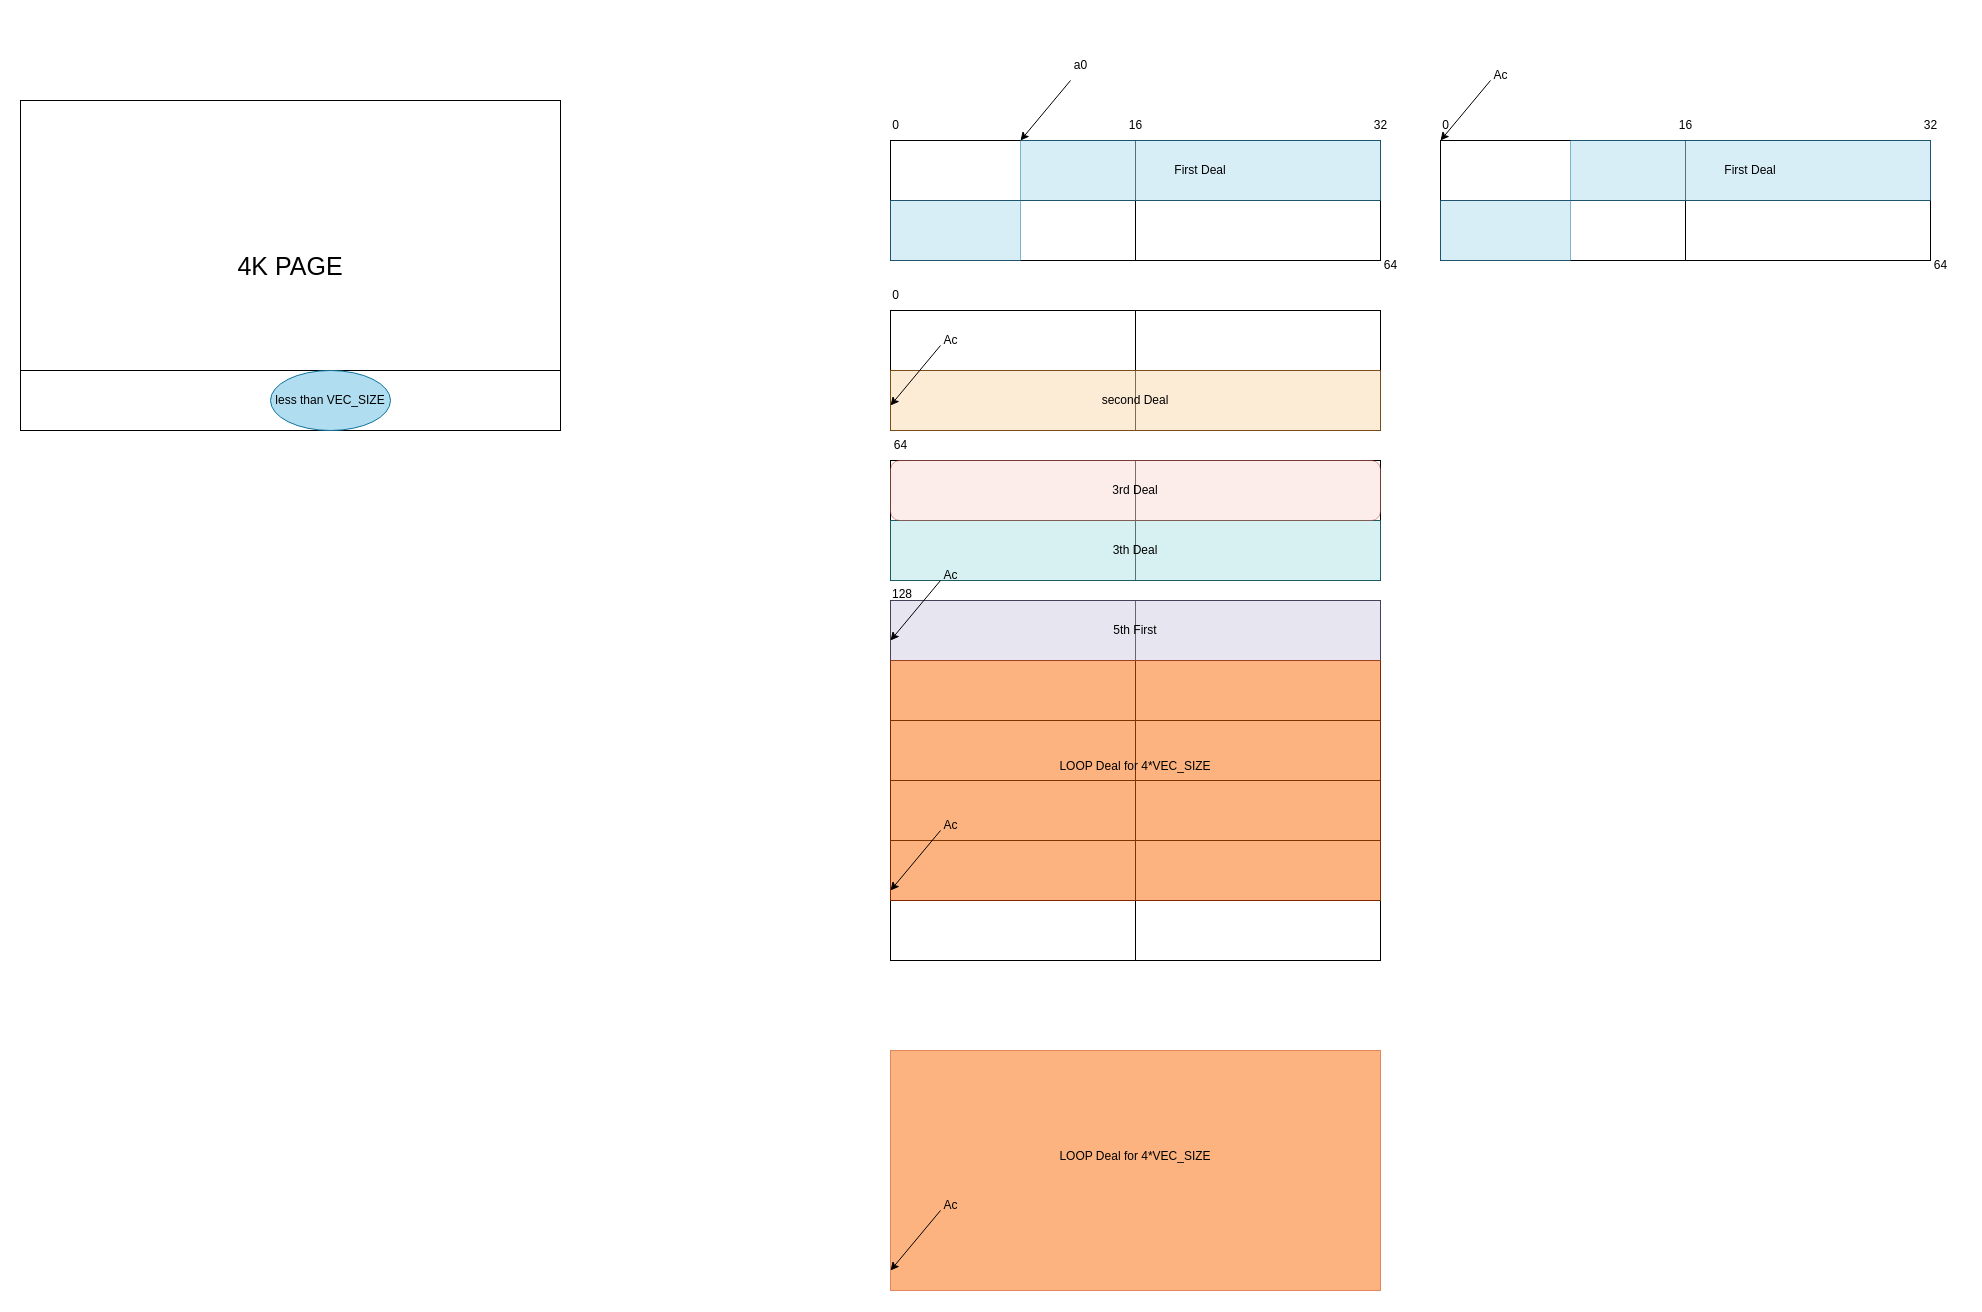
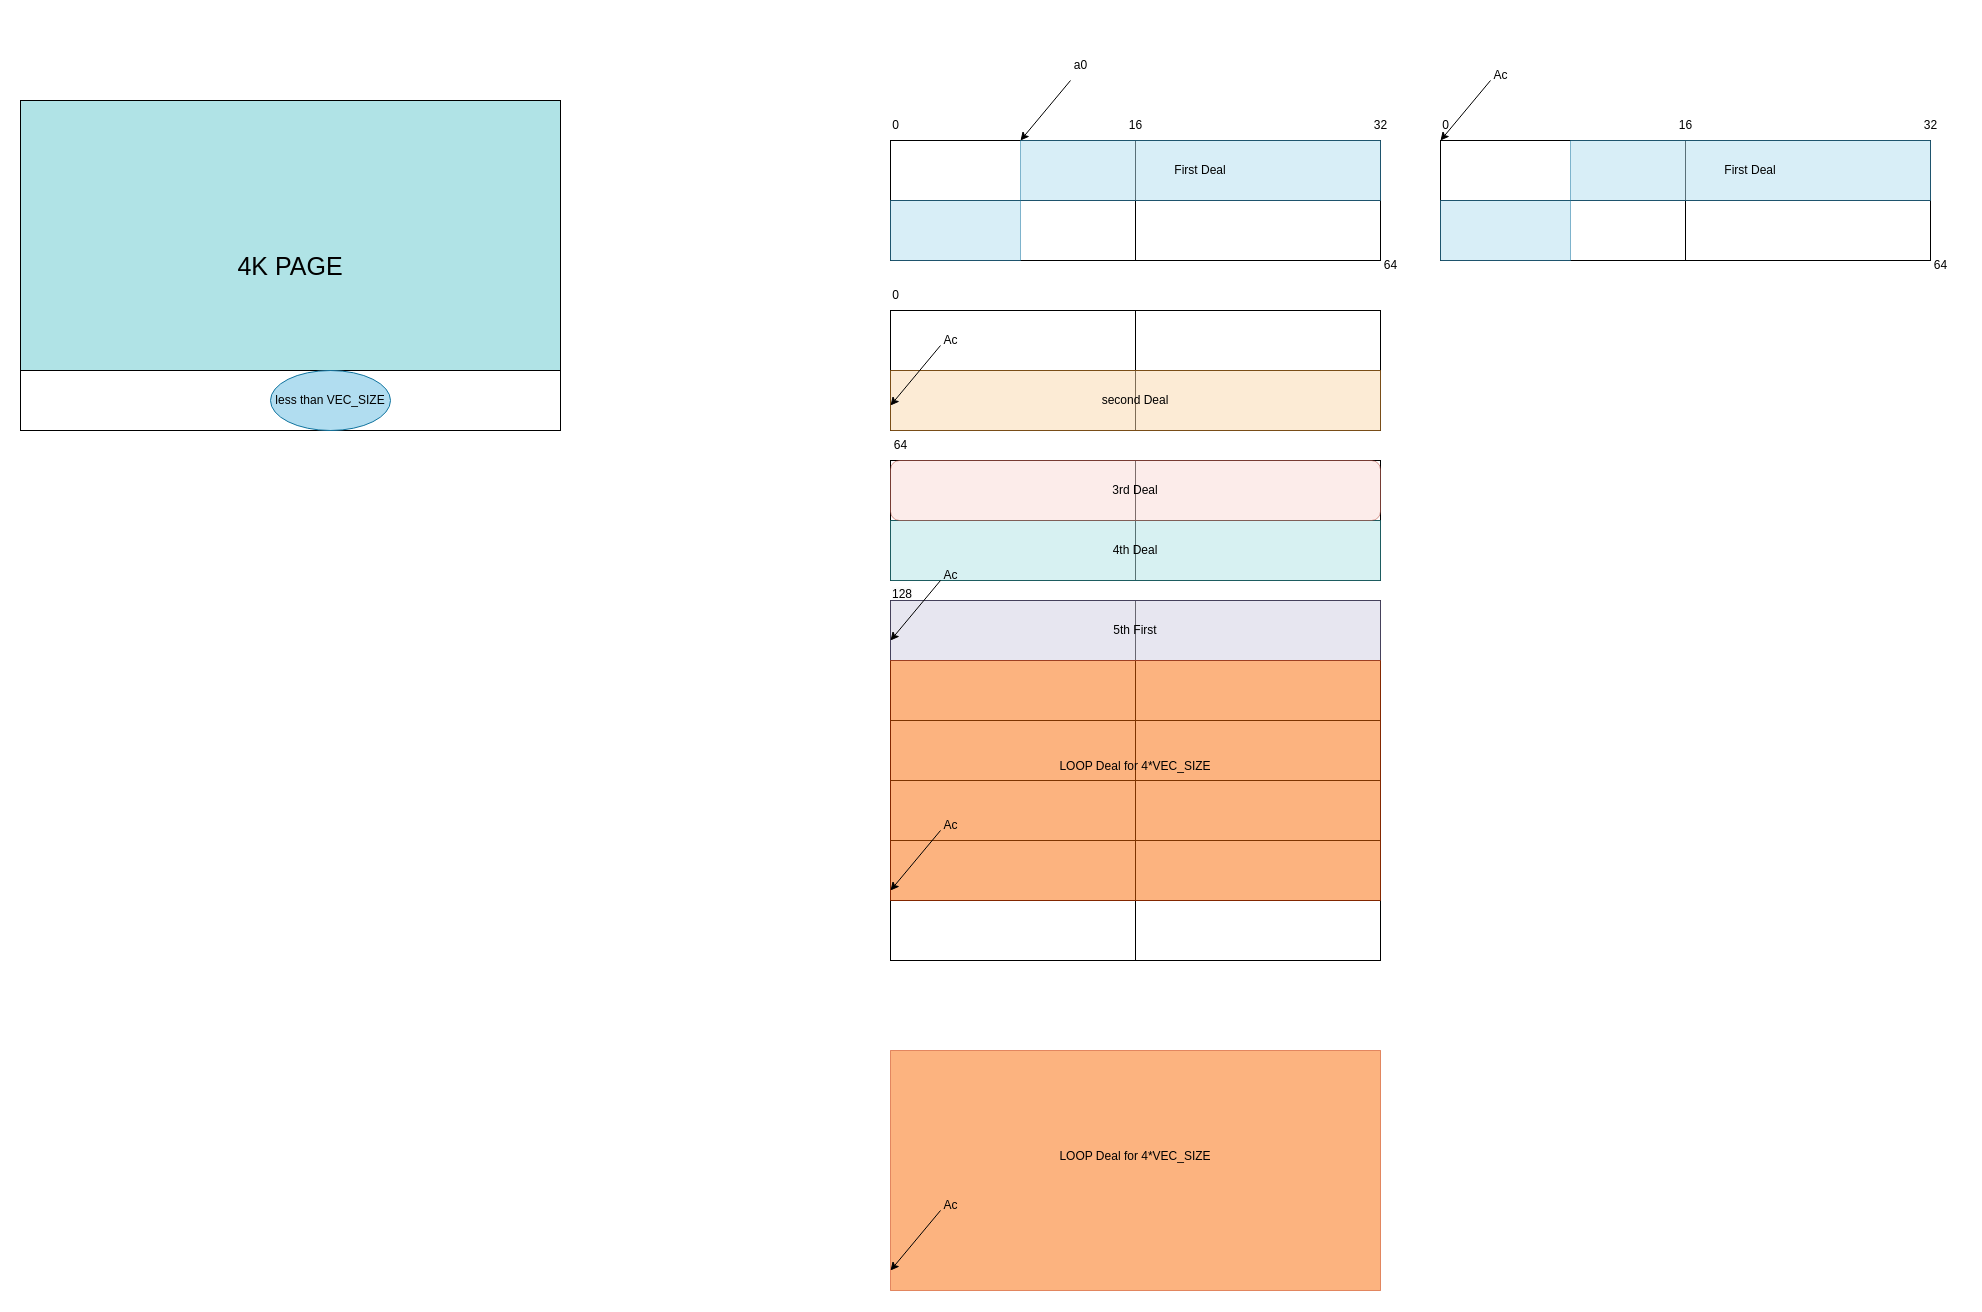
node "4K PAGE": fillcolor #ffffff -> #b0e3e6
node "3th Deal": label "3th Deal" -> "4th Deal"
